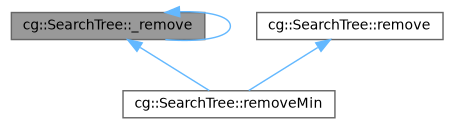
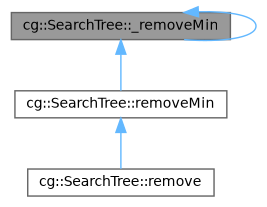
node "cg::SearchTree::_remove": label "cg::SearchTree::_remove" -> "cg::SearchTree::_removeMin"
edge "cg::SearchTree::removeMin" -> "cg::SearchTree::remove": reversed
